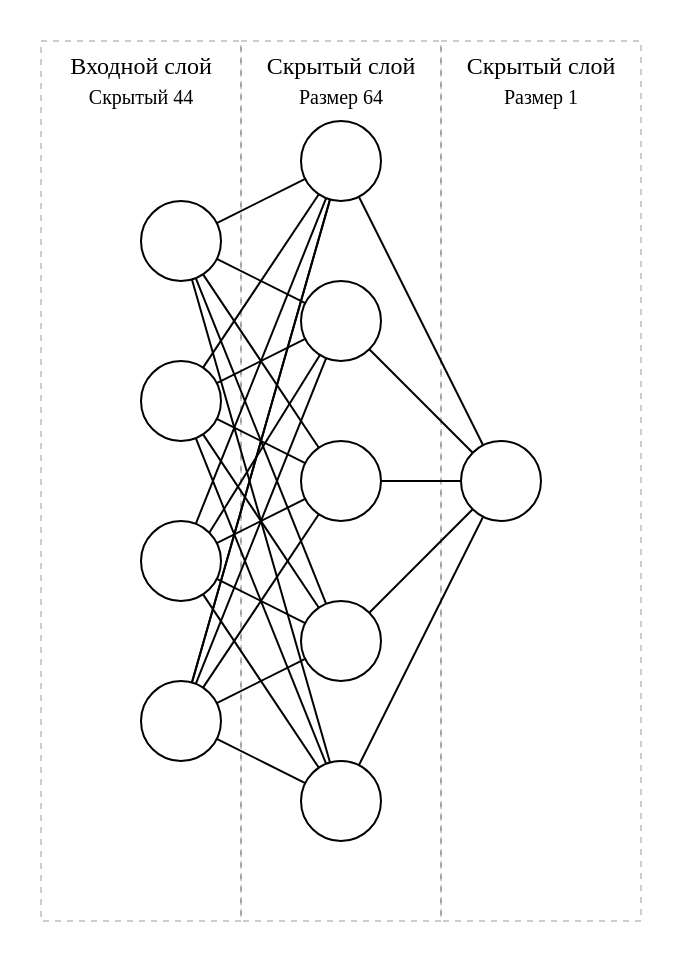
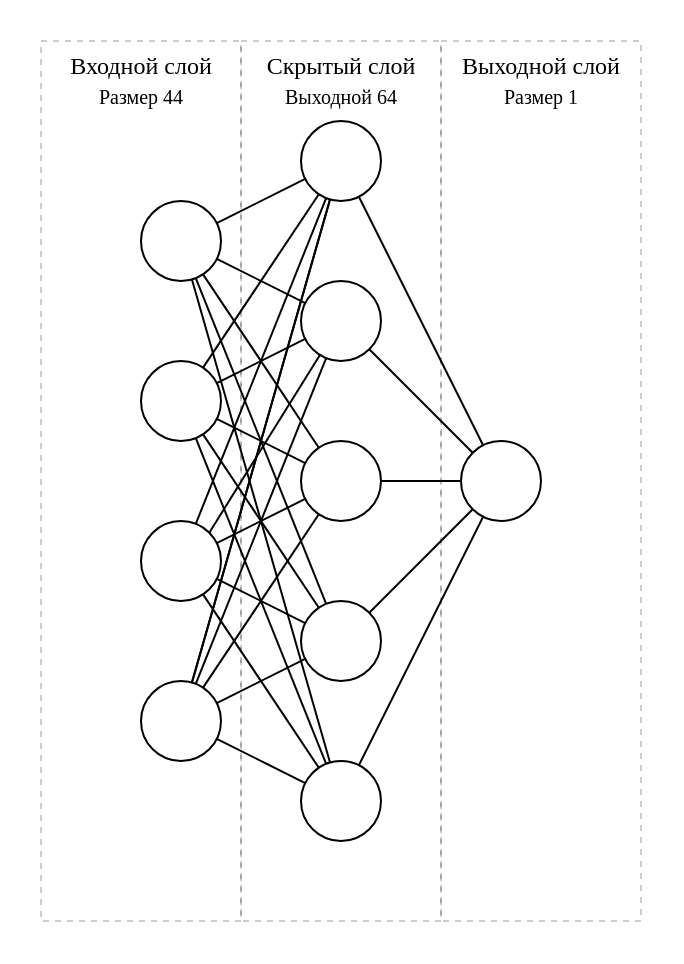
node "Входной слой Скрытый 44": label "Входной слой Скрытый 44" -> "Входной слой Размер 44"
node "Скрытый слой Размер 64": label "Скрытый слой Размер 64" -> "Скрытый слой Выходной 64"
node "Скрытый слой Размер 1": label "Скрытый слой Размер 1" -> "Выходной слой Размер 1"
